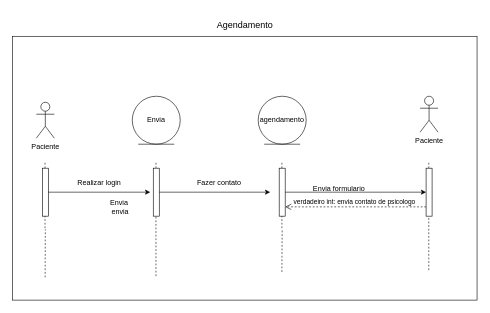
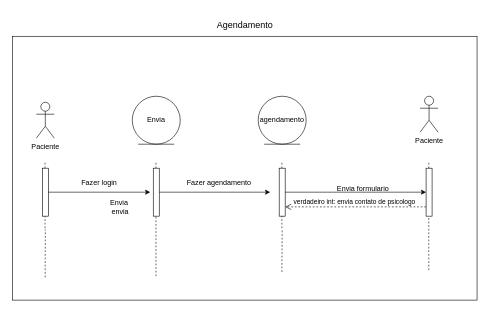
node "Realizar login": label "Realizar login" -> "Fazer login"
node "Fazer contato": label "Fazer contato" -> "Fazer agendamento"
node "Envia formulario": moved (339, 189) -> (363, 189)
